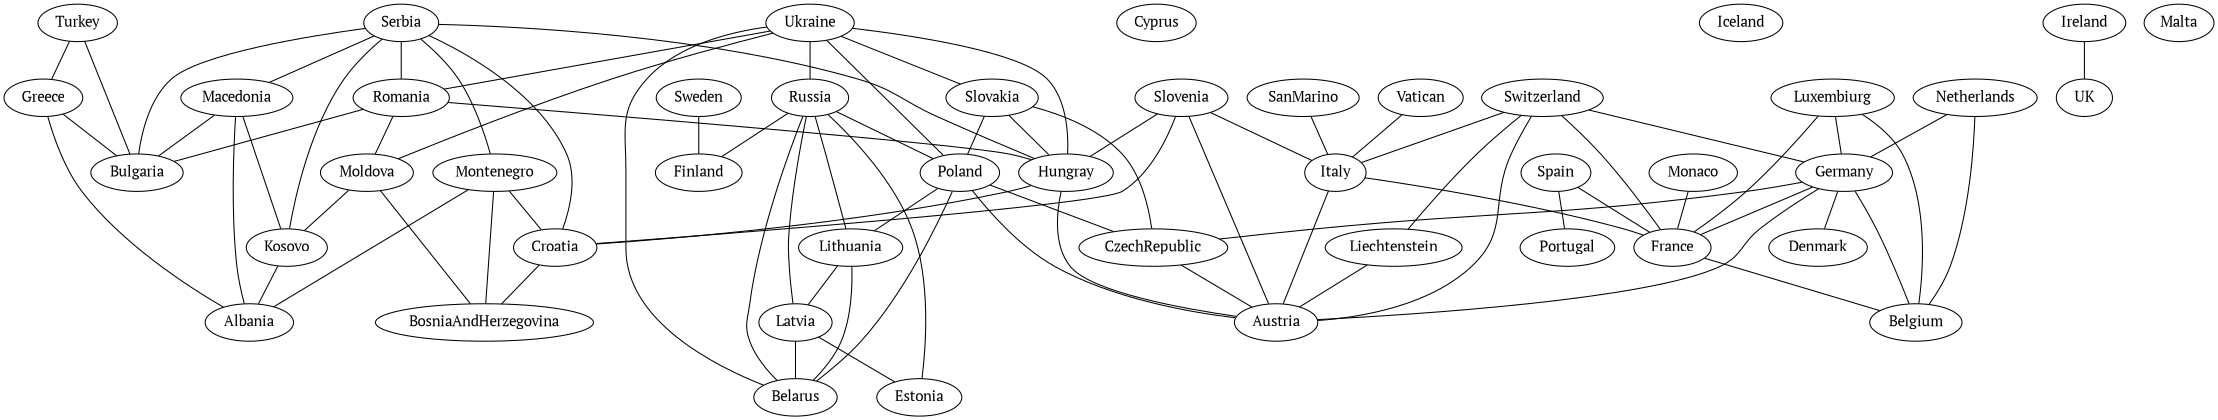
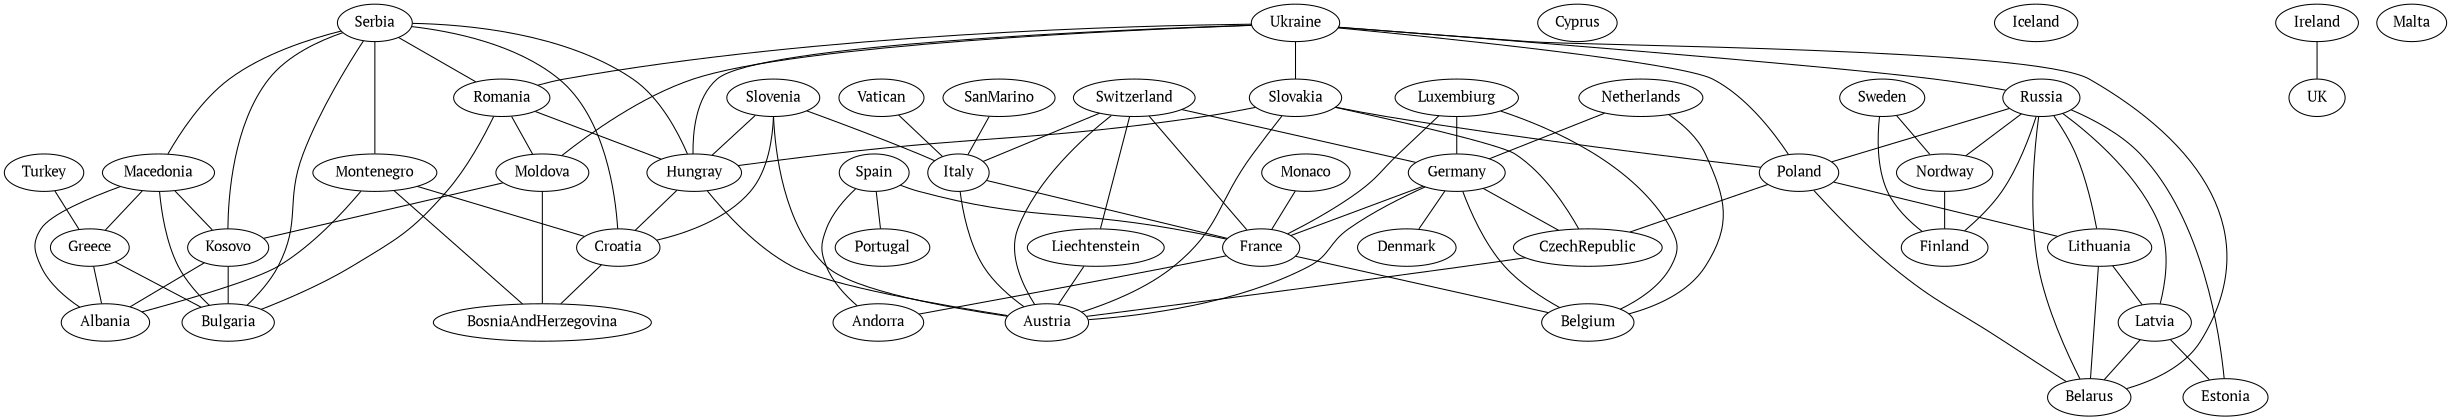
edge "Turkey" -- "Bulgaria": now "Kosovo" -- "Bulgaria"
node "Nordway": added
edge "Macedonia" -- "Greece": added
edge "Poland" -- "Austria": now "Slovakia" -- "Austria"
node "Andorra": added
